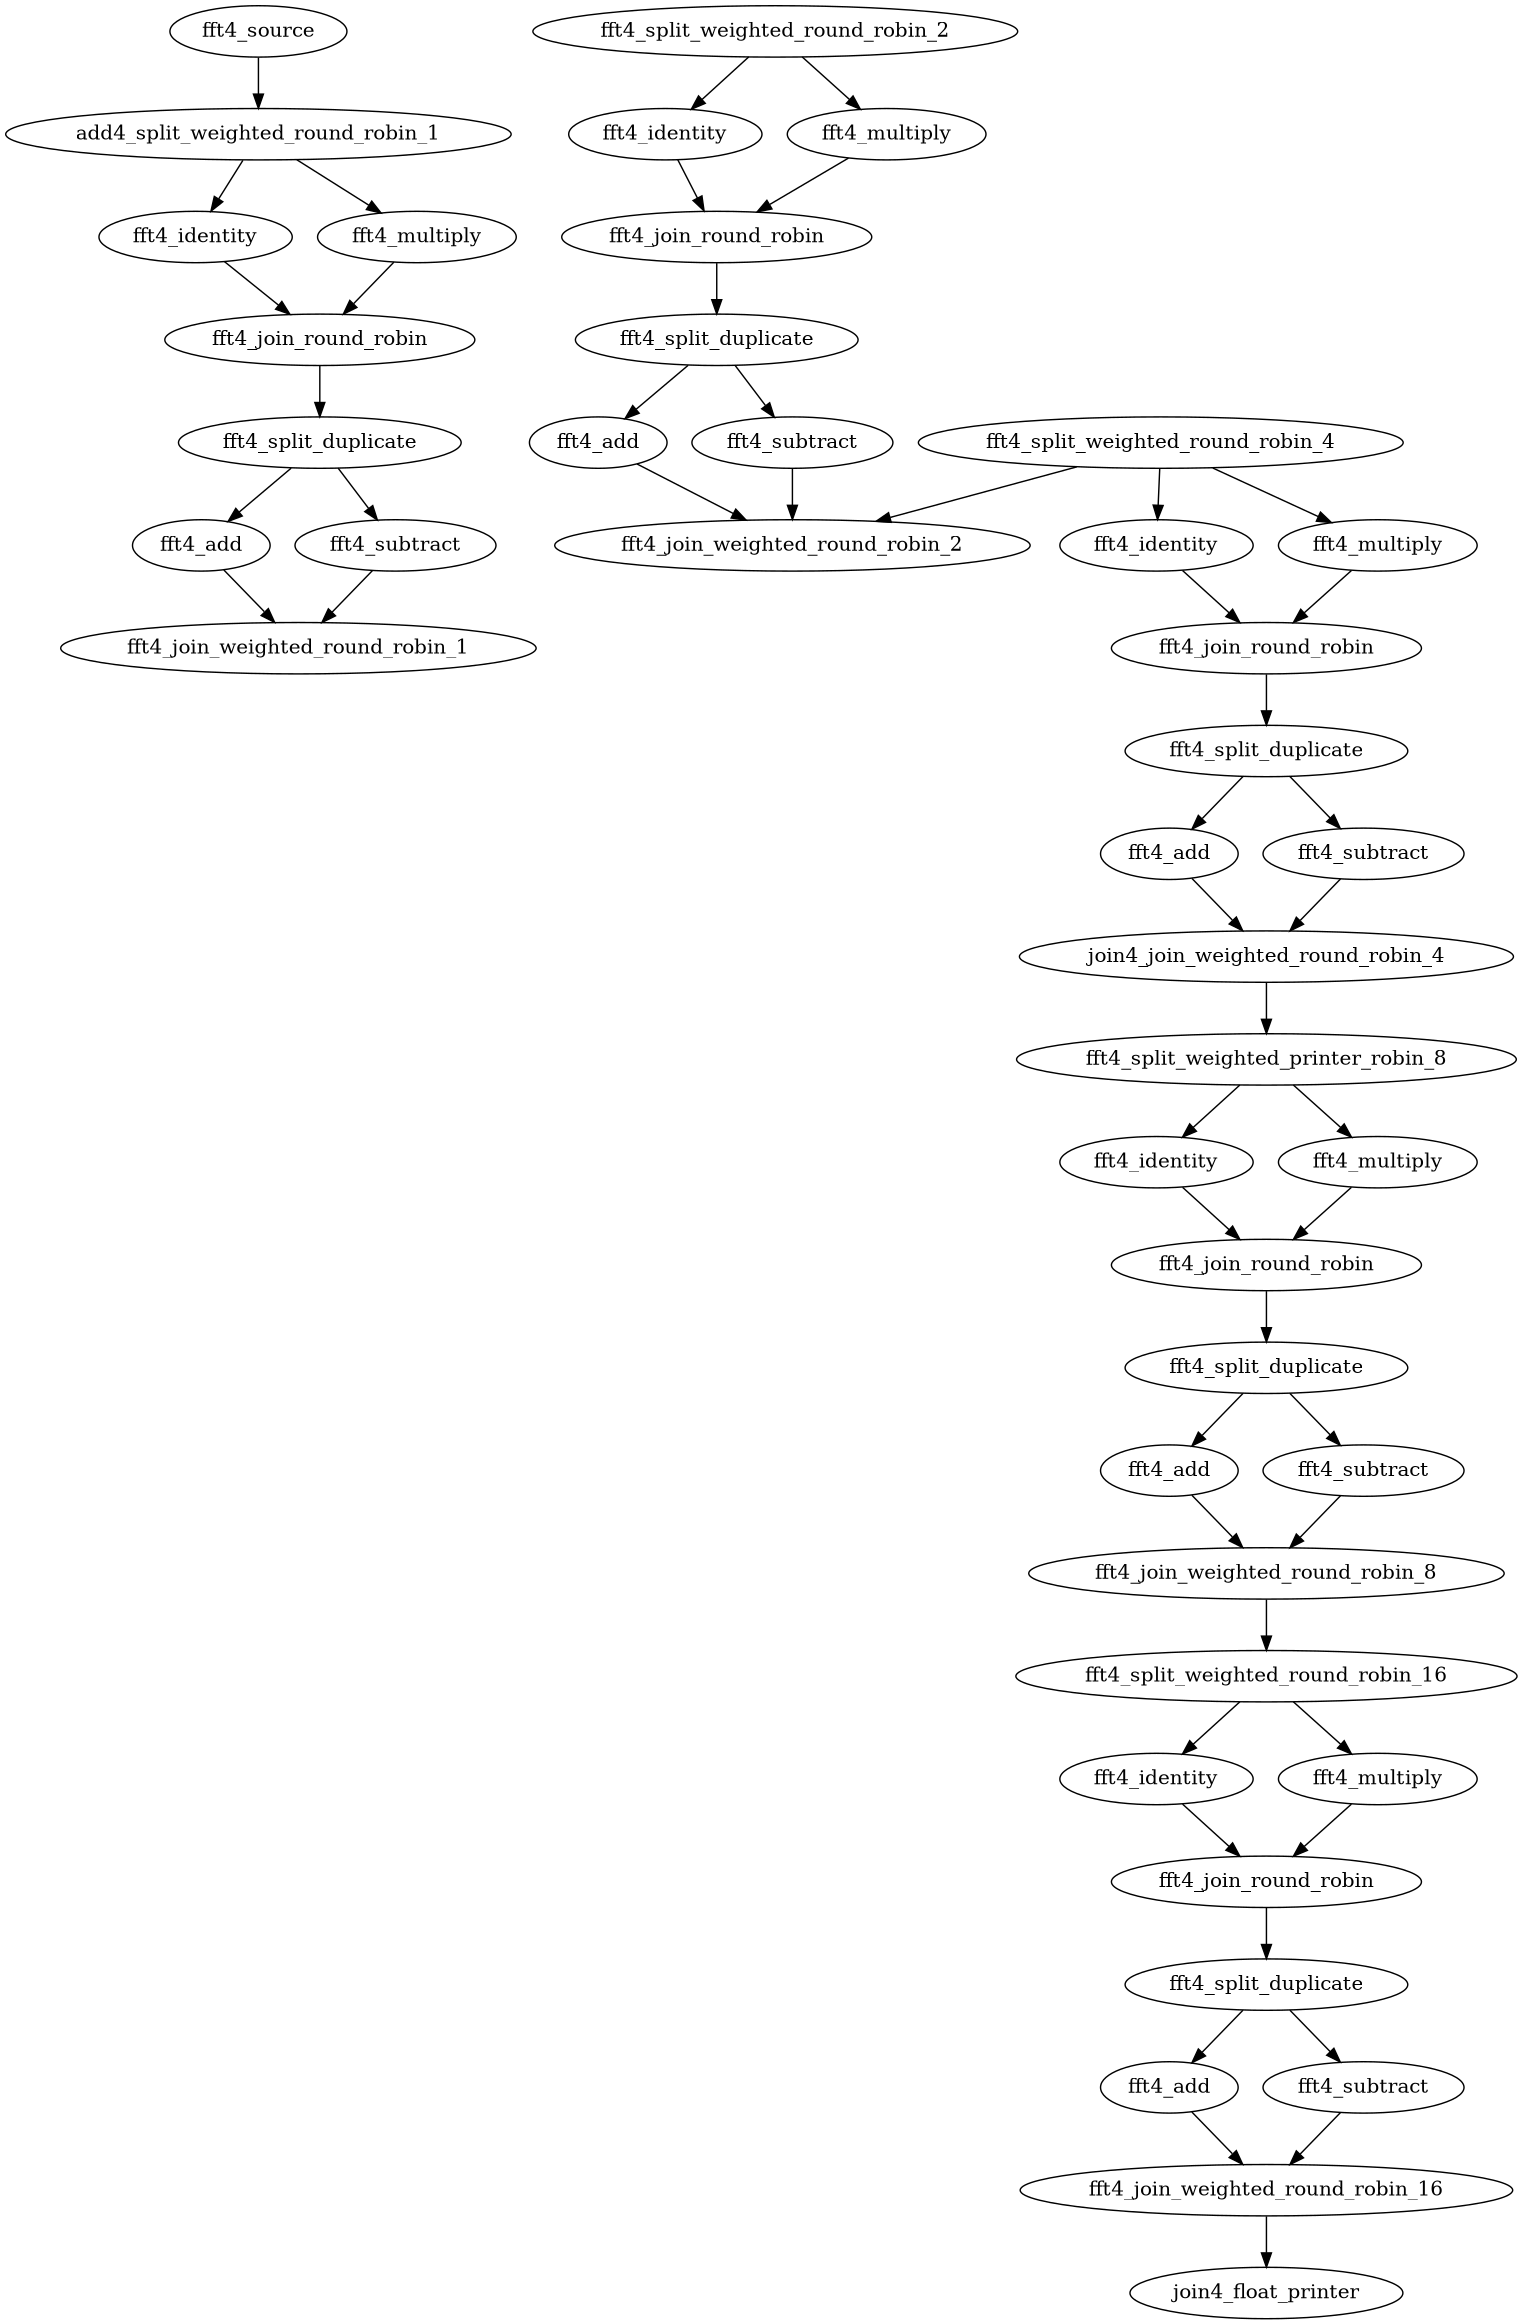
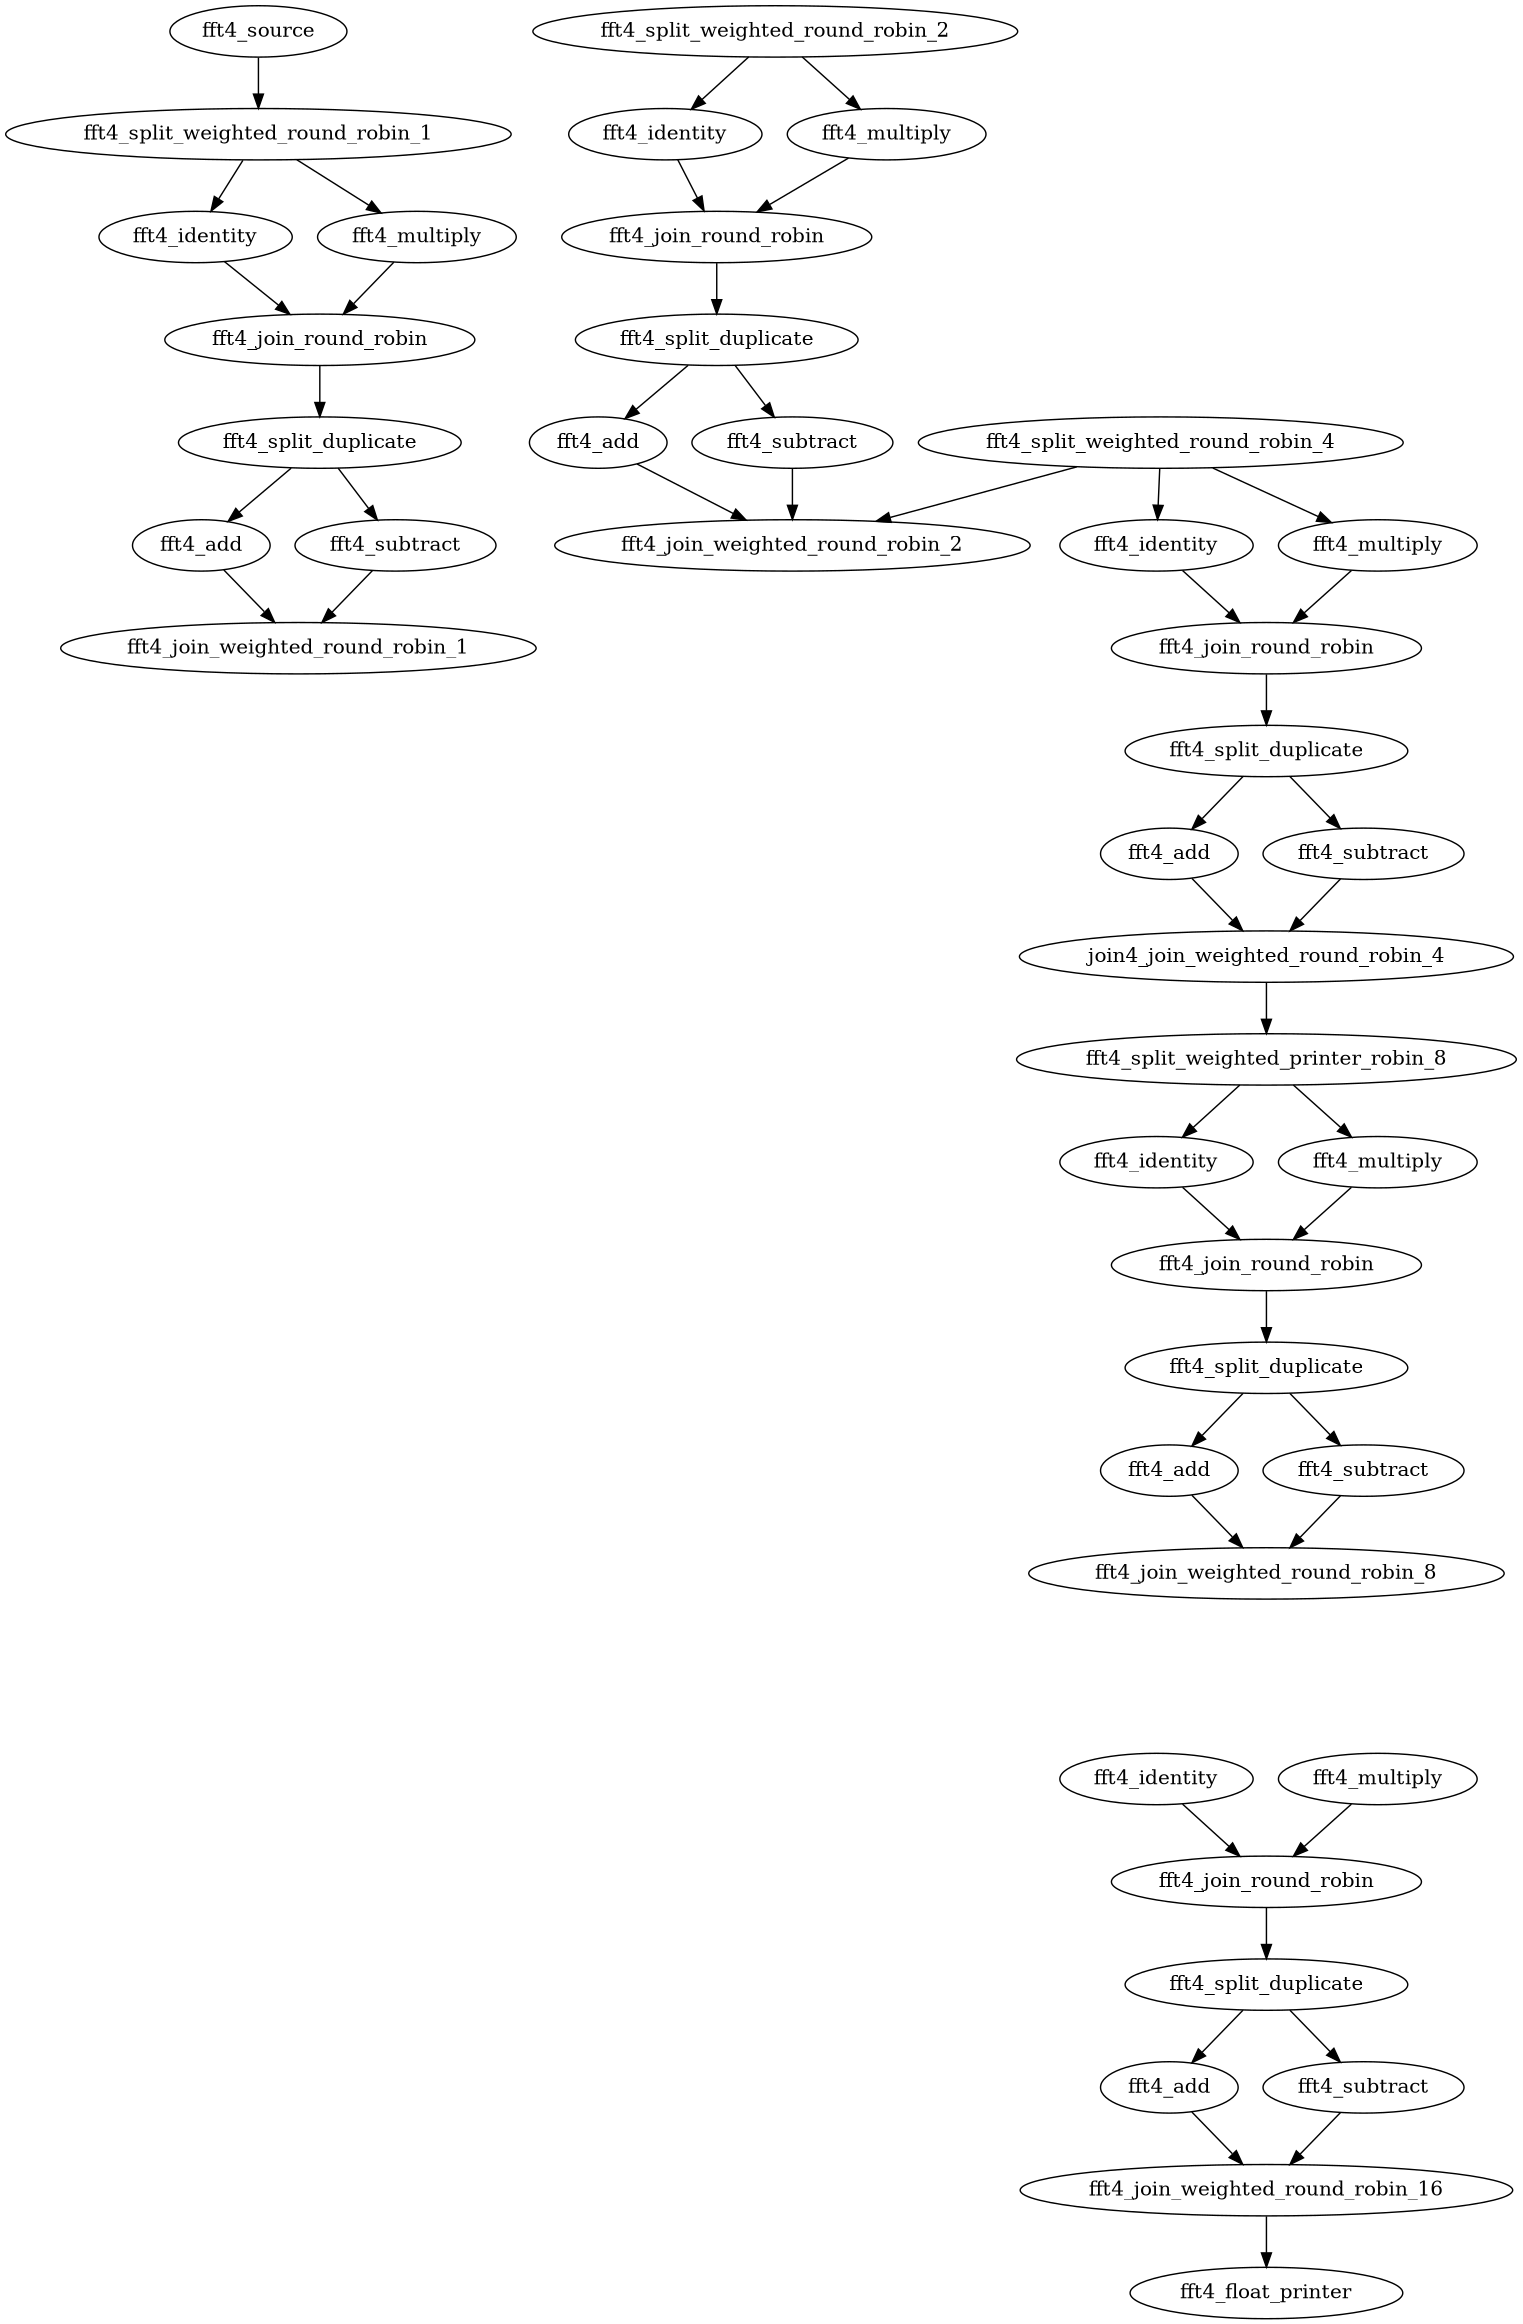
node "add4_split_weighted_round_robin_1": label "add4_split_weighted_round_robin_1" -> "fft4_split_weighted_round_robin_1"
node "fft4_split_weighted_round_robin_16": removed
node "join4_float_printer": label "join4_float_printer" -> "fft4_float_printer"
